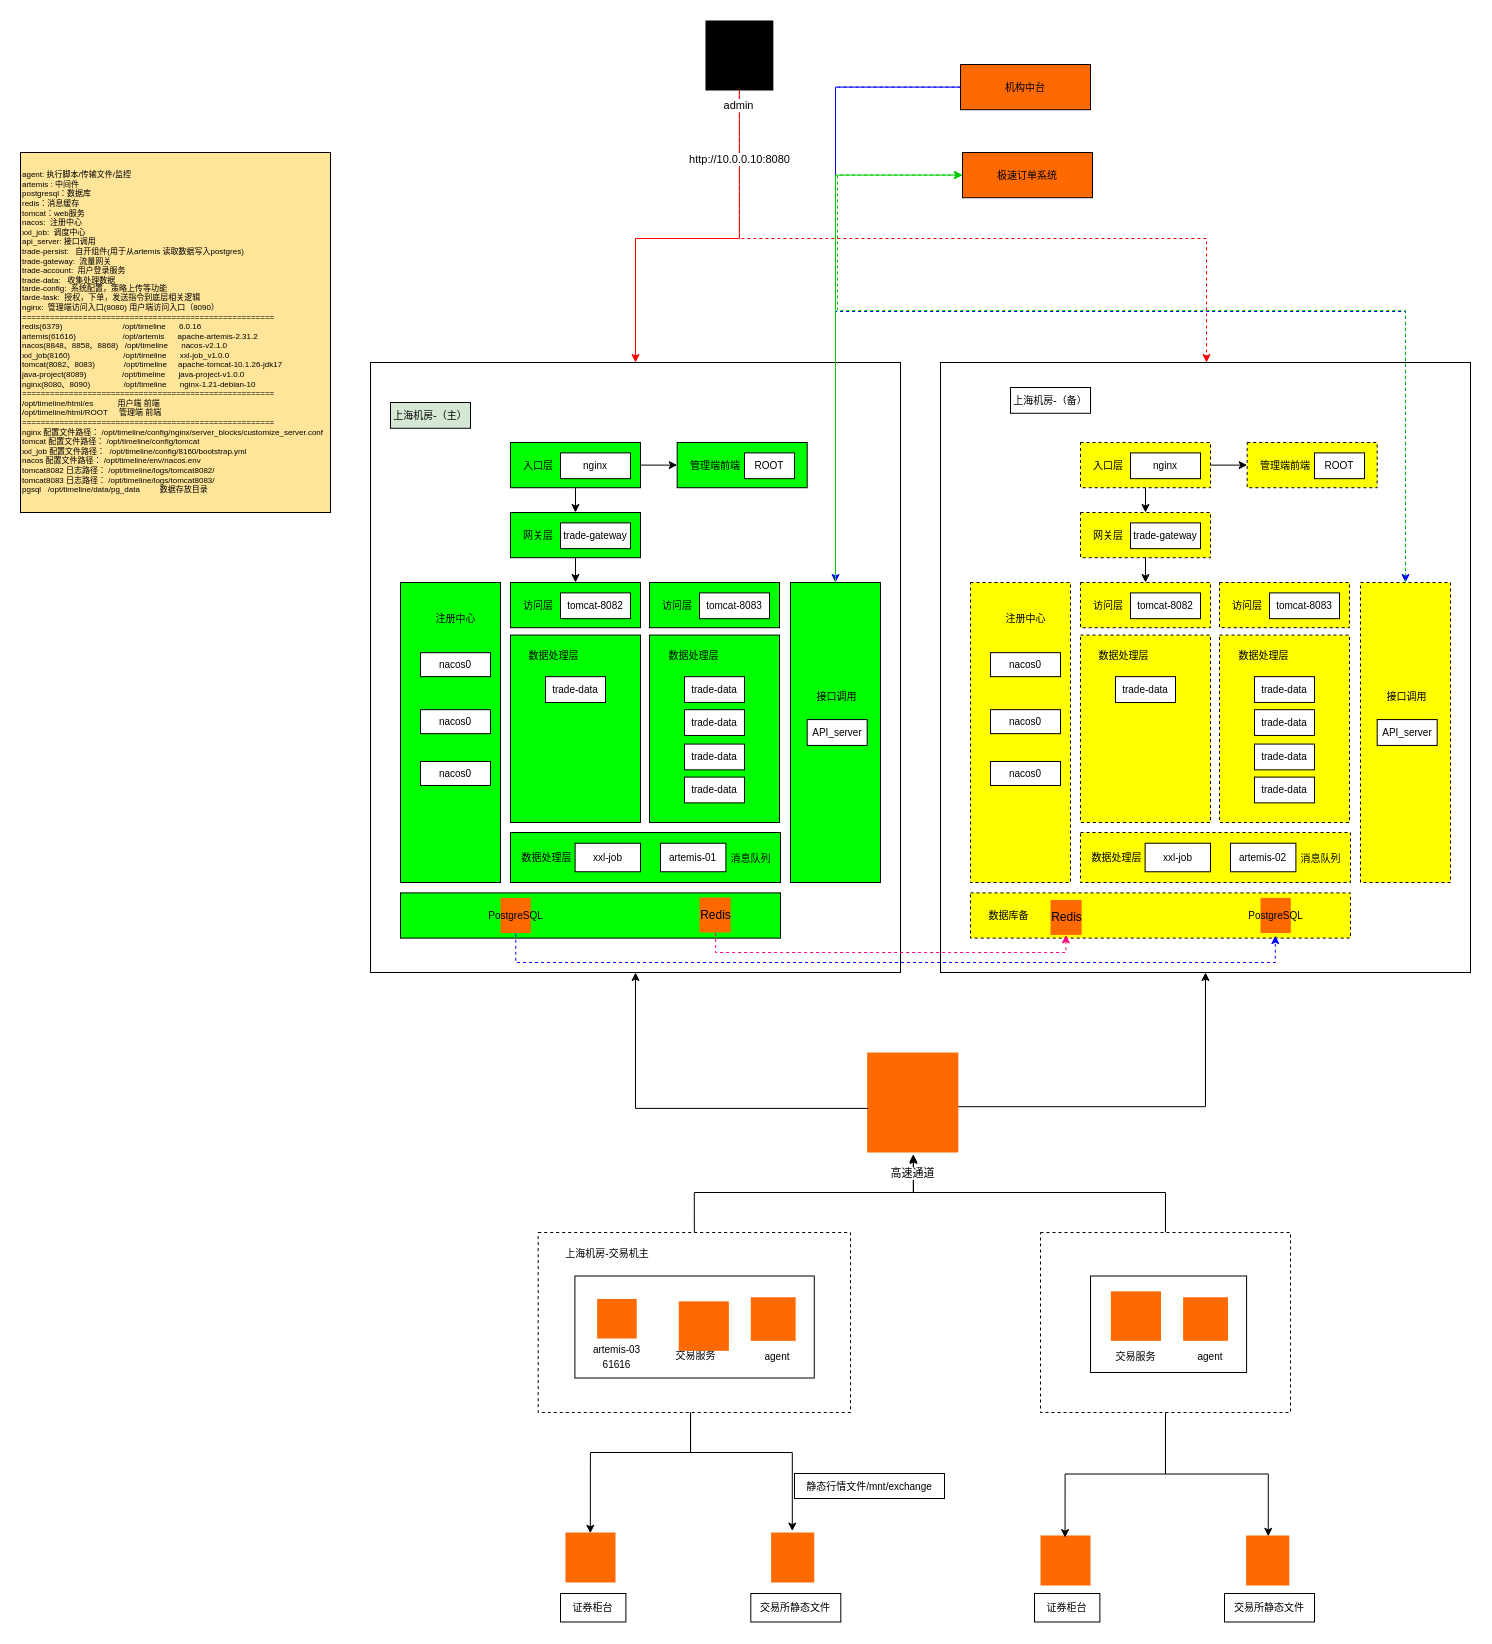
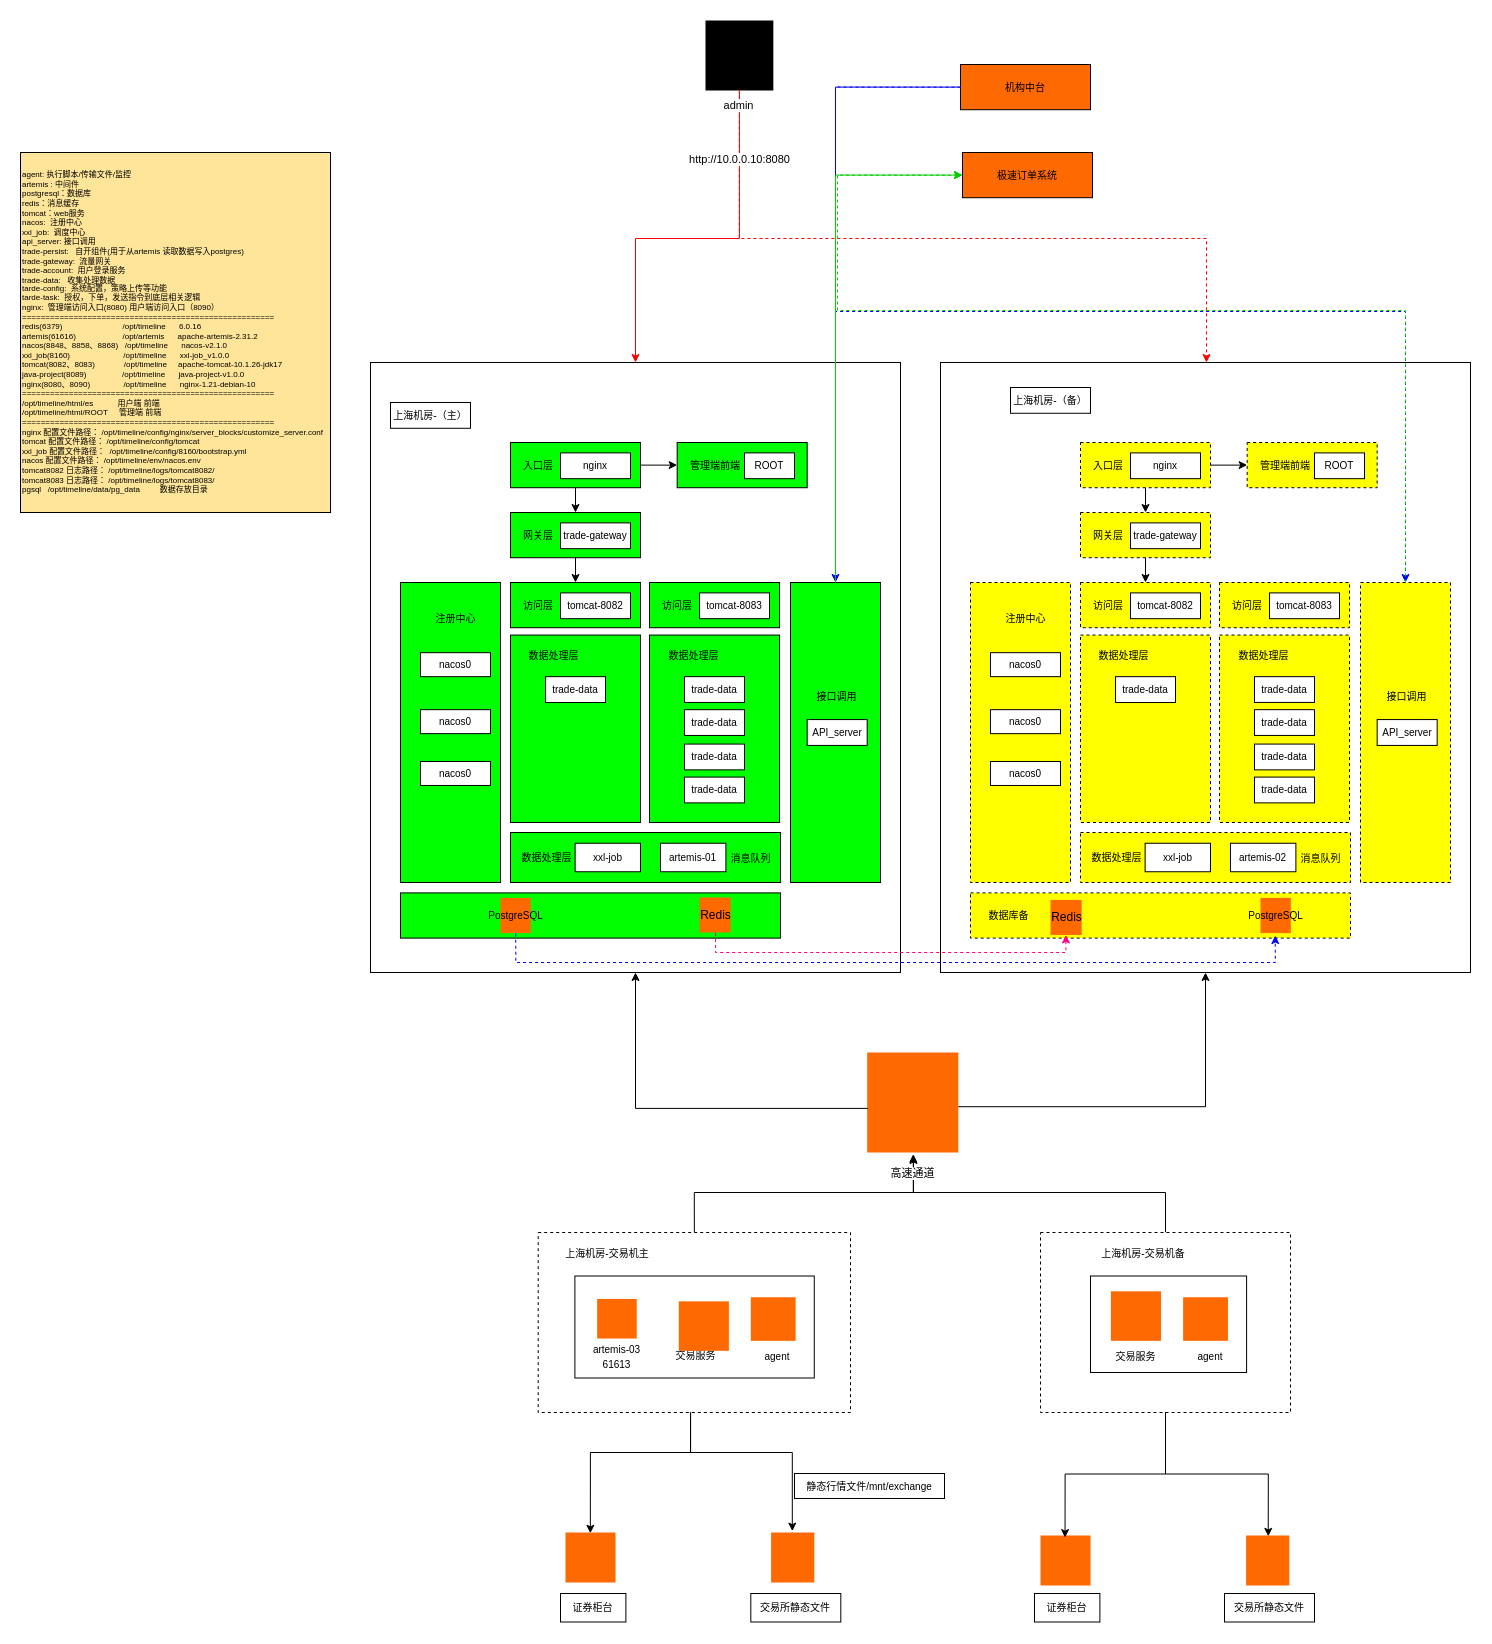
node "上海机房-（主）": fillcolor #d5e8d4 -> #ffffff
node "上海机房-交易机备": added
node "artemis-03 61616": label "artemis-03 61616" -> "artemis-03 61613"
